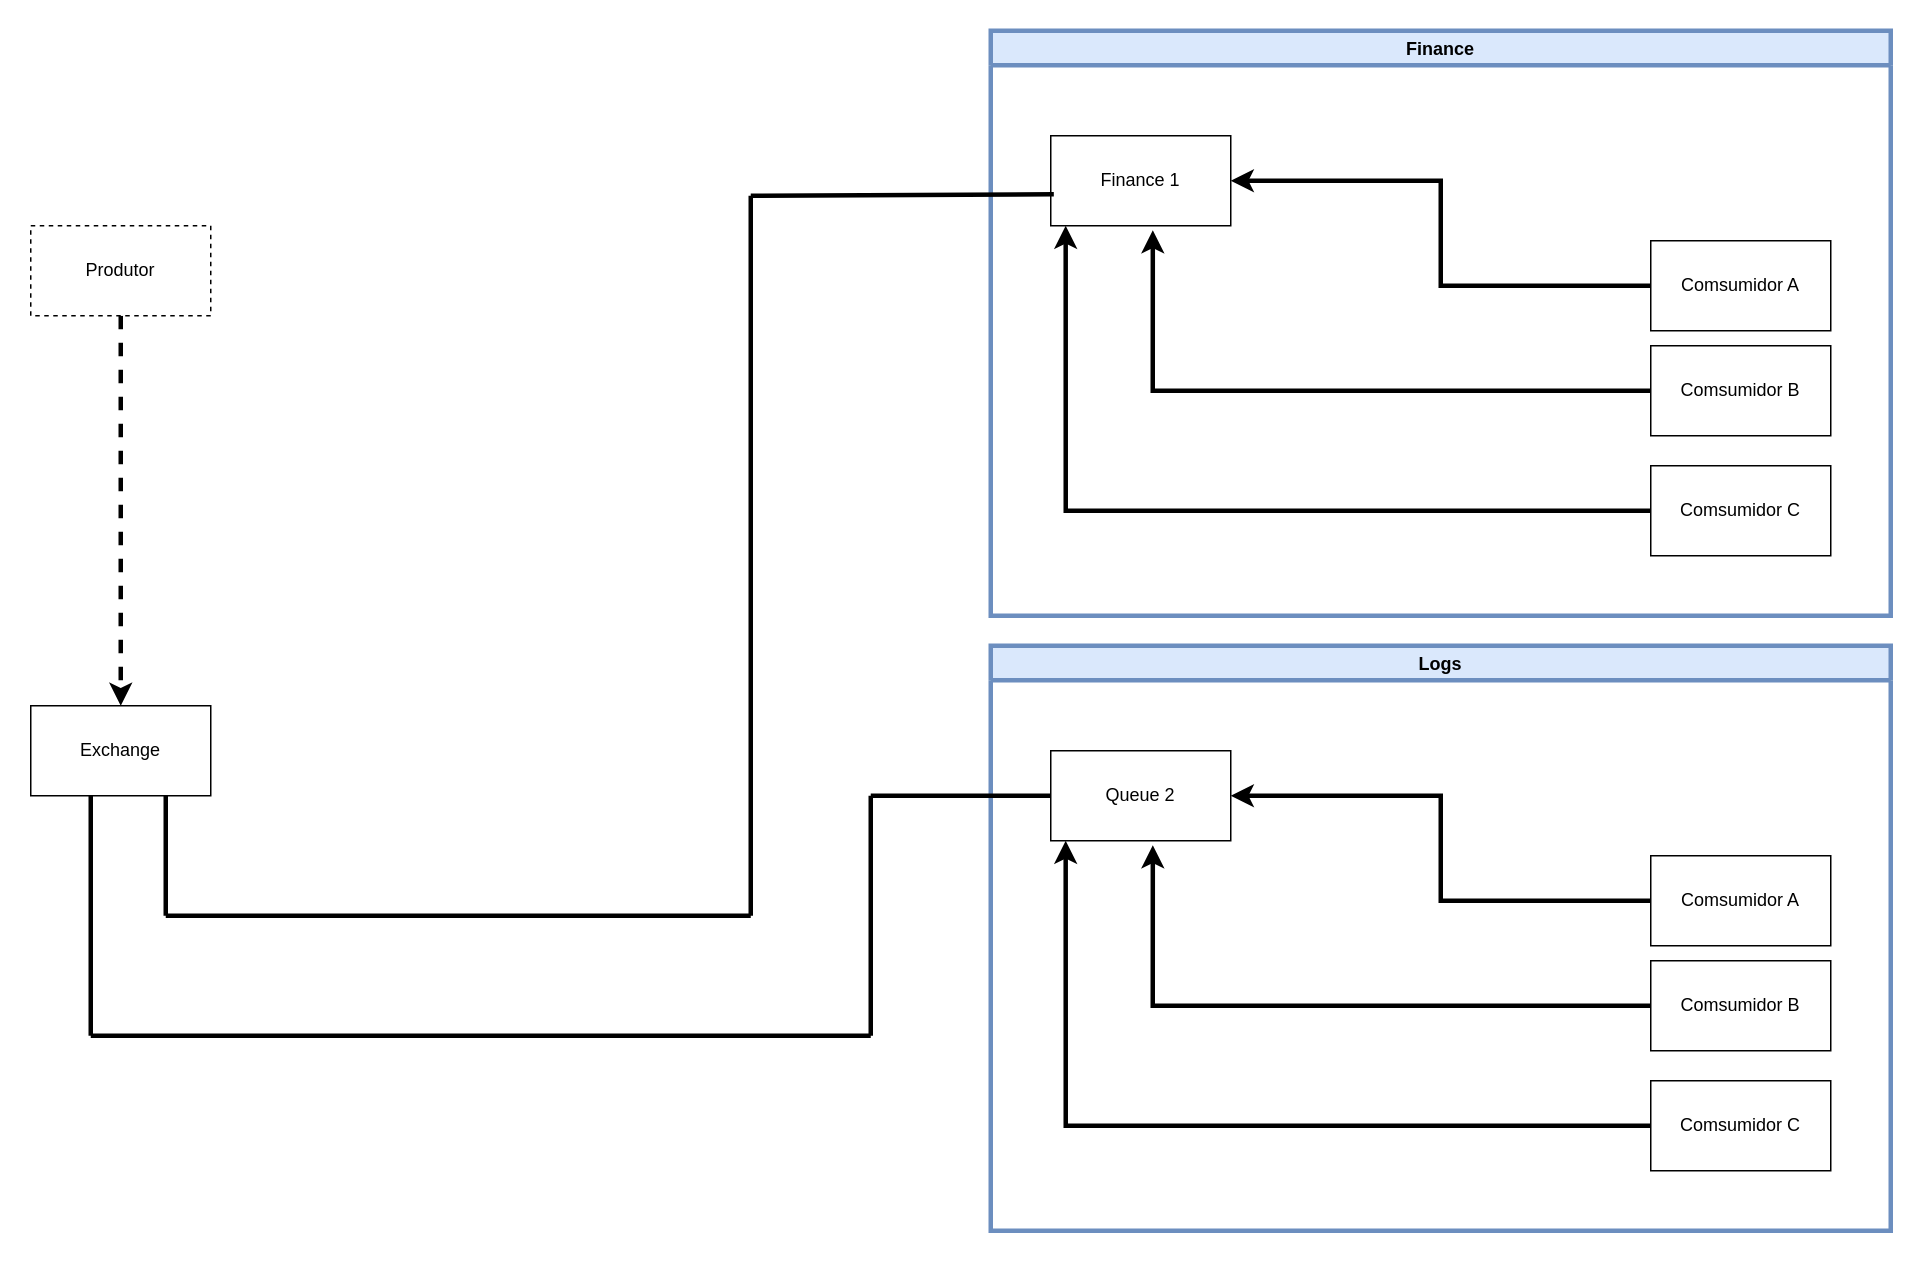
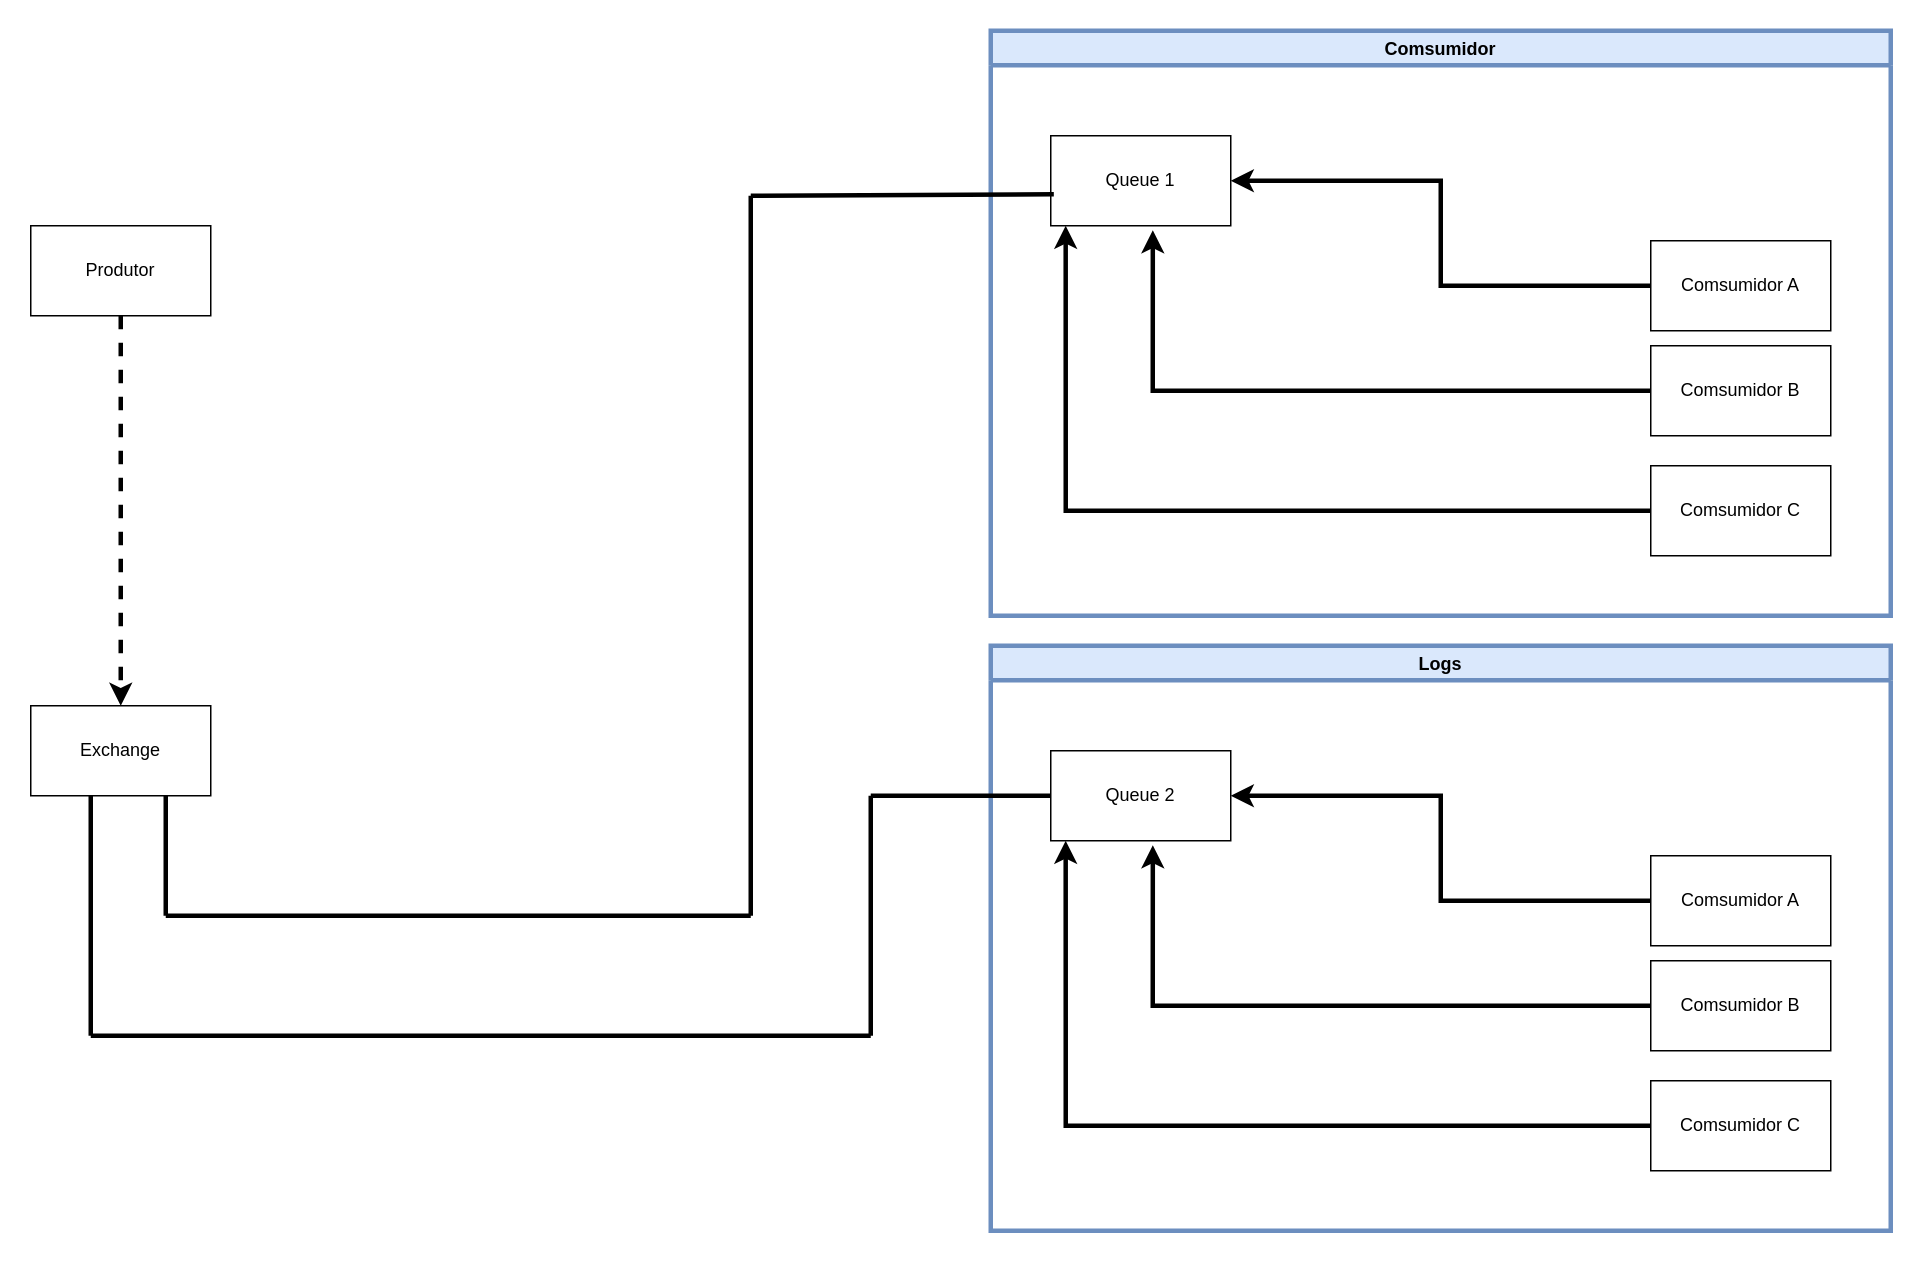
node "Finance": label "Finance" -> "Comsumidor"
node "Finance 1": label "Finance 1" -> "Queue 1"
node "Produtor": style dashed -> solid
